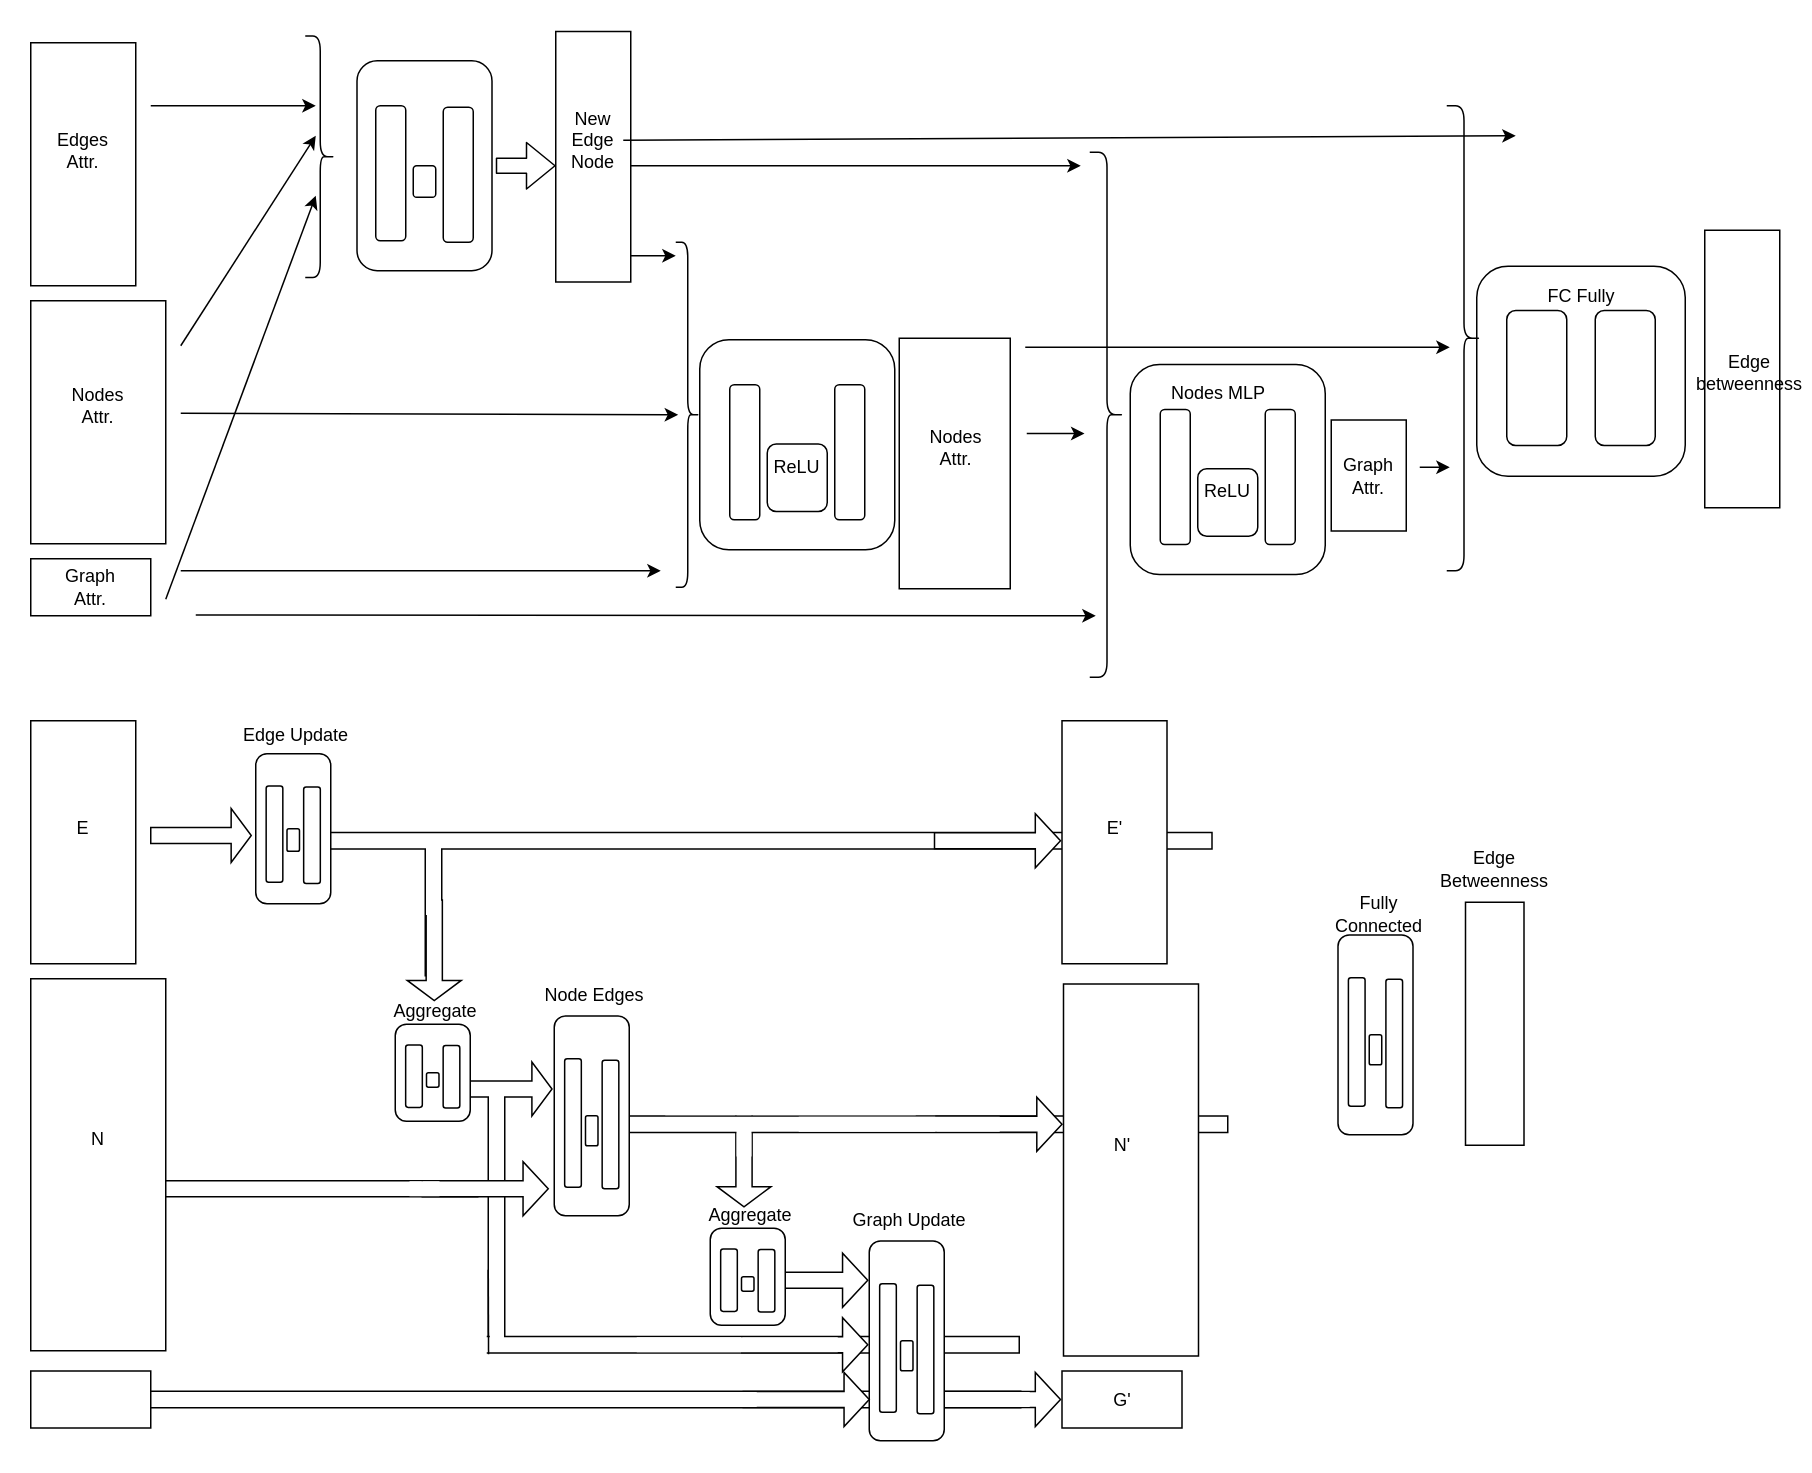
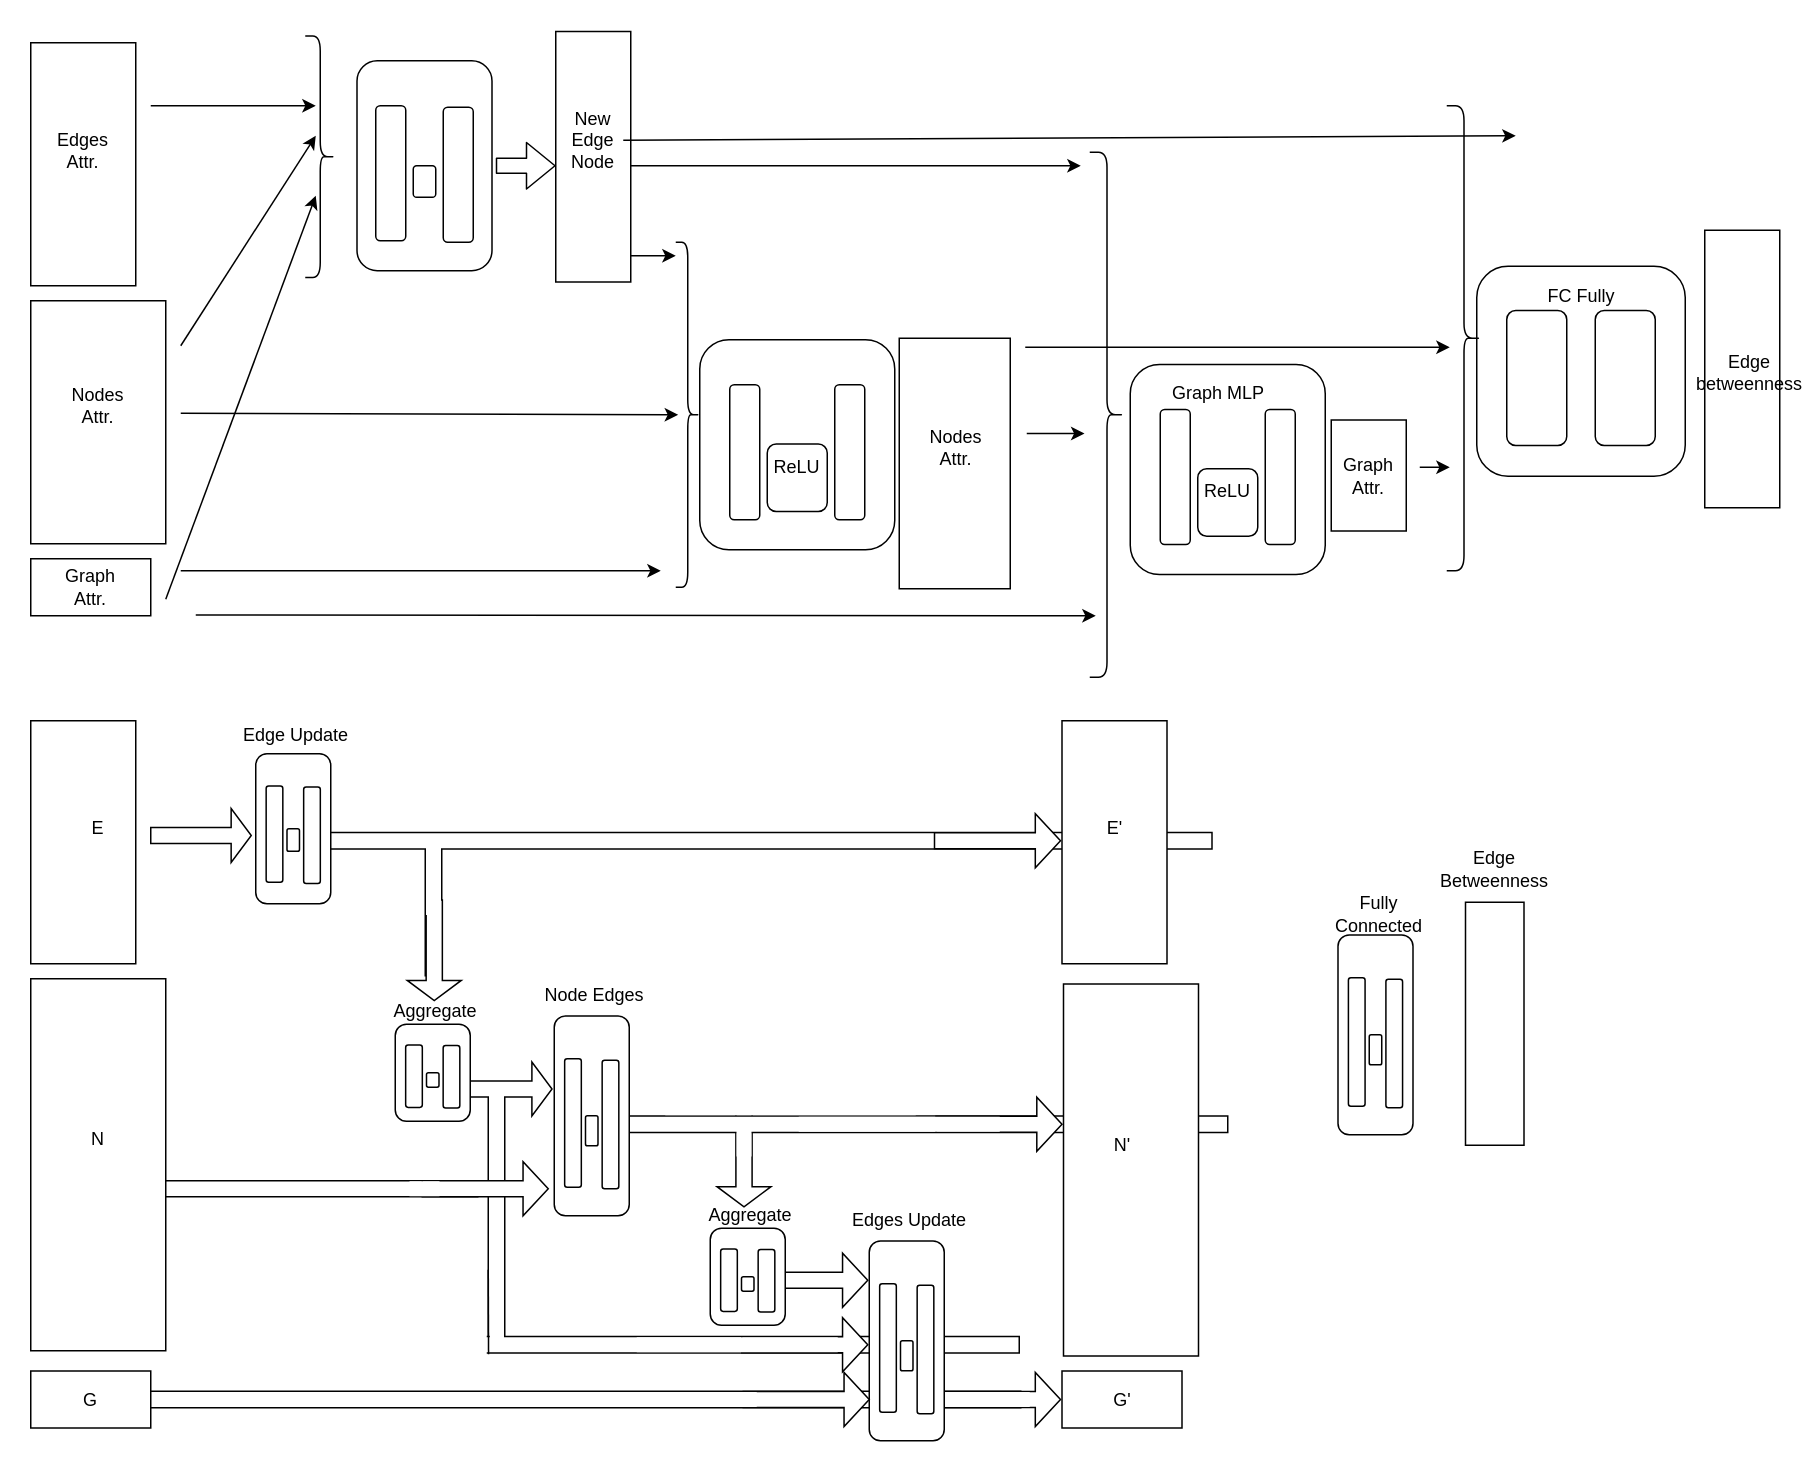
node "Nodes MLP": label "Nodes MLP" -> "Graph MLP"
node "E": moved (83, 829) -> (98, 829)
node "Graph Update": label "Graph Update" -> "Edges Update"
node "G": added
